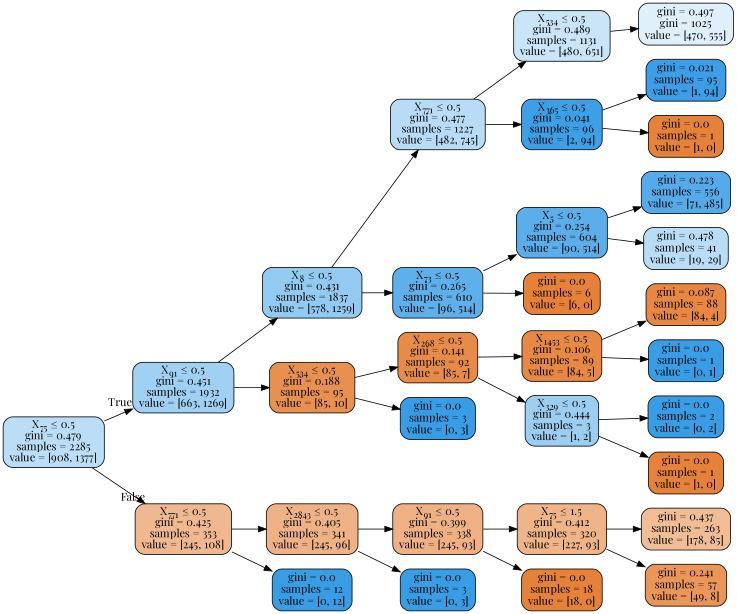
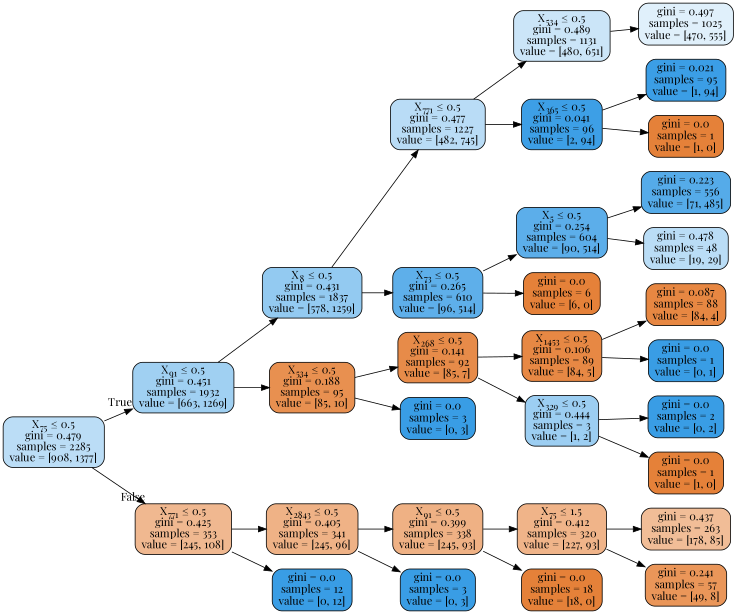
node "gini = 0.497": text "gini = 1025" -> "samples = 1025"
node "gini = 0.478": text "samples = 41" -> "samples = 48"
